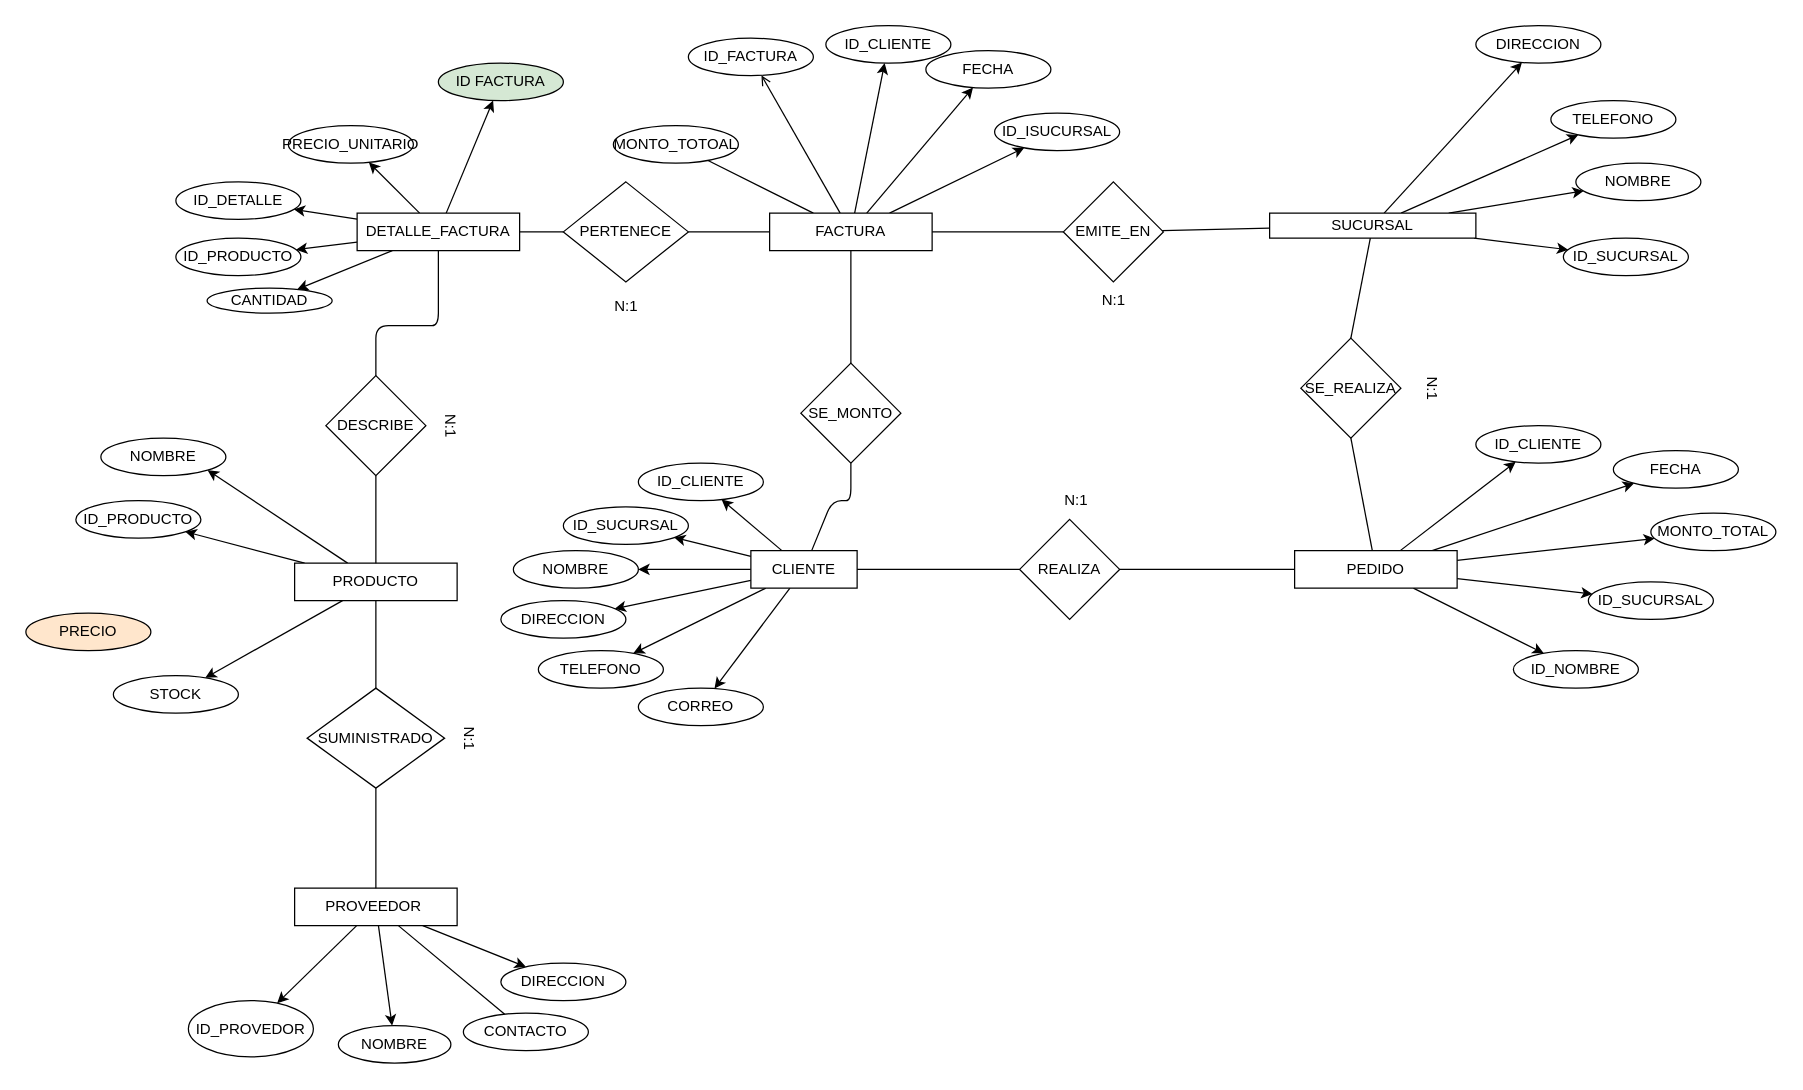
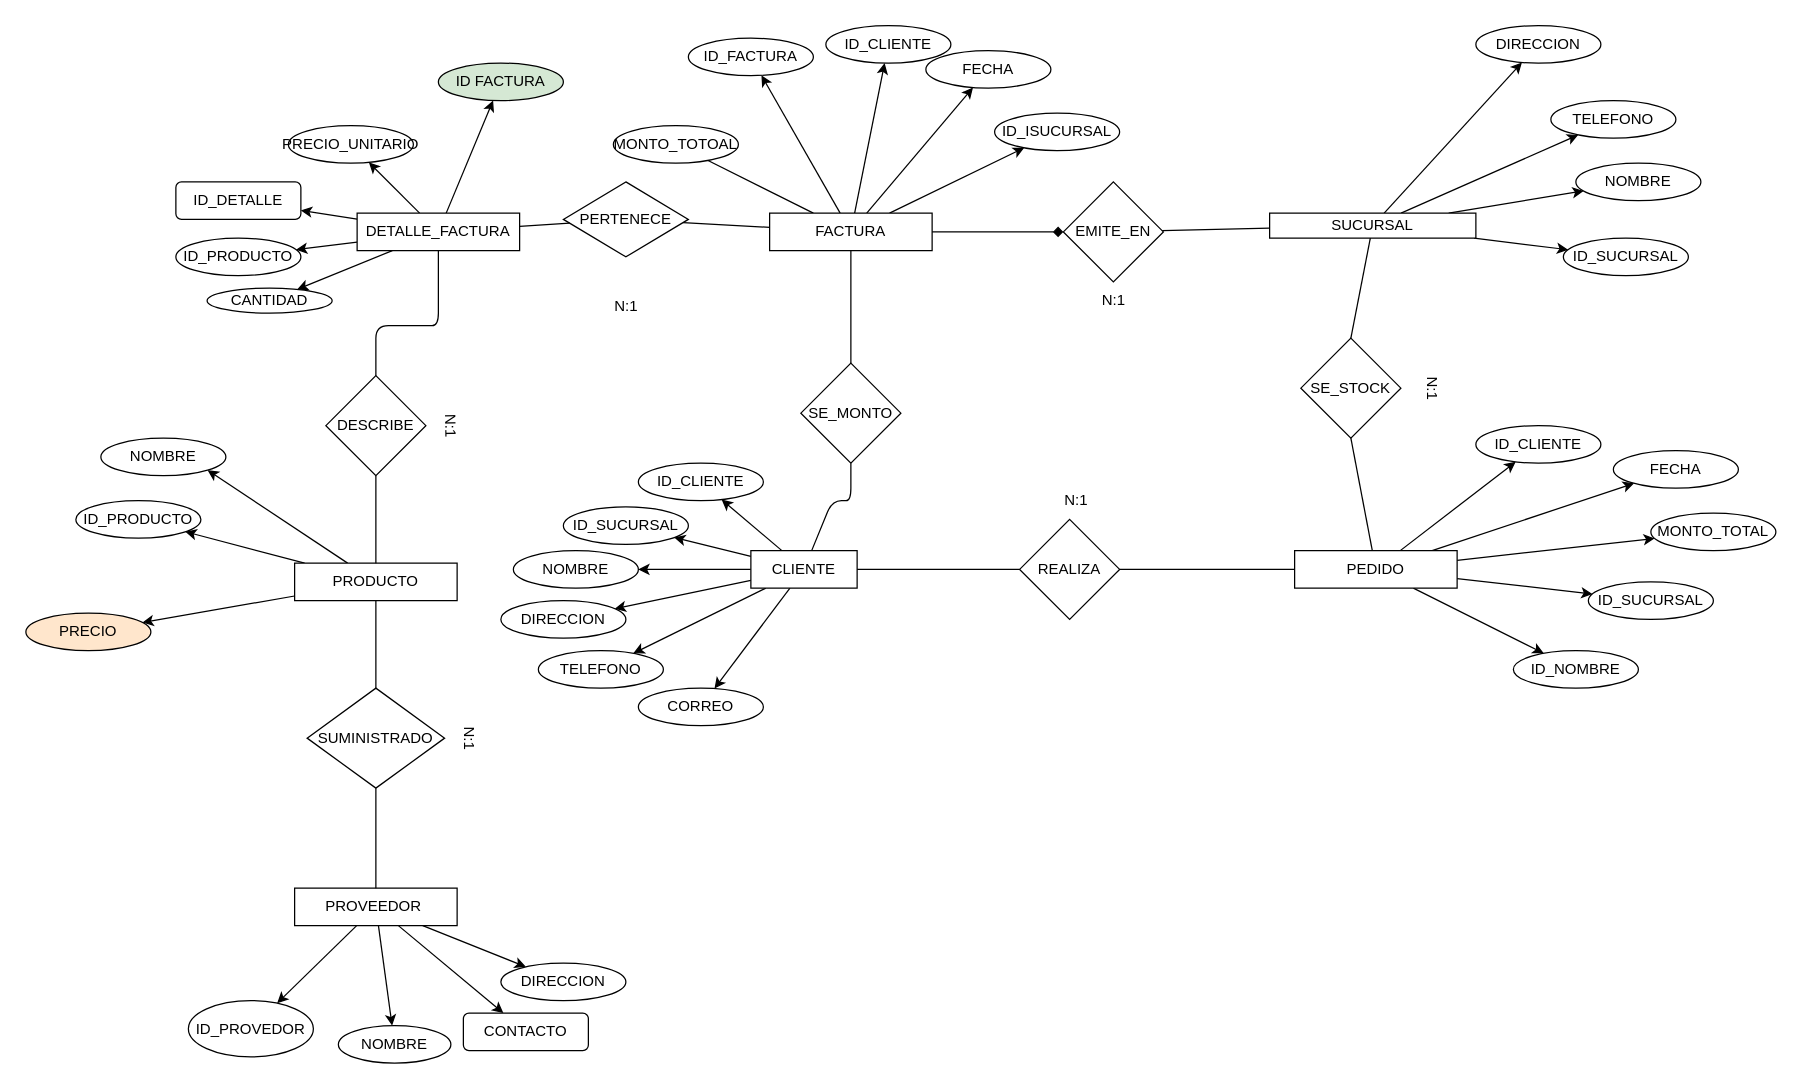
edge "FACTURA" -> "ID_FACTURA": arrowhead open -> classic
node "ID_DETALLE": shape ellipse -> rounded rectangle
node "PERTENECE": size 125x100 -> 125x75
edge "FACTURA" -- "EMITE_EN": arrowhead none -> diamond
node "SE_REALIZA": label "SE_REALIZA" -> "SE_STOCK"
edge "PRODUCTO" -> "PRECIO": added
edge "PRODUCTO" -> "STOCK": removed
node "STOCK": removed
edge "PROVEEDOR" -- "CONTACTO": arrowhead none -> classic
node "CONTACTO": shape ellipse -> rounded rectangle
